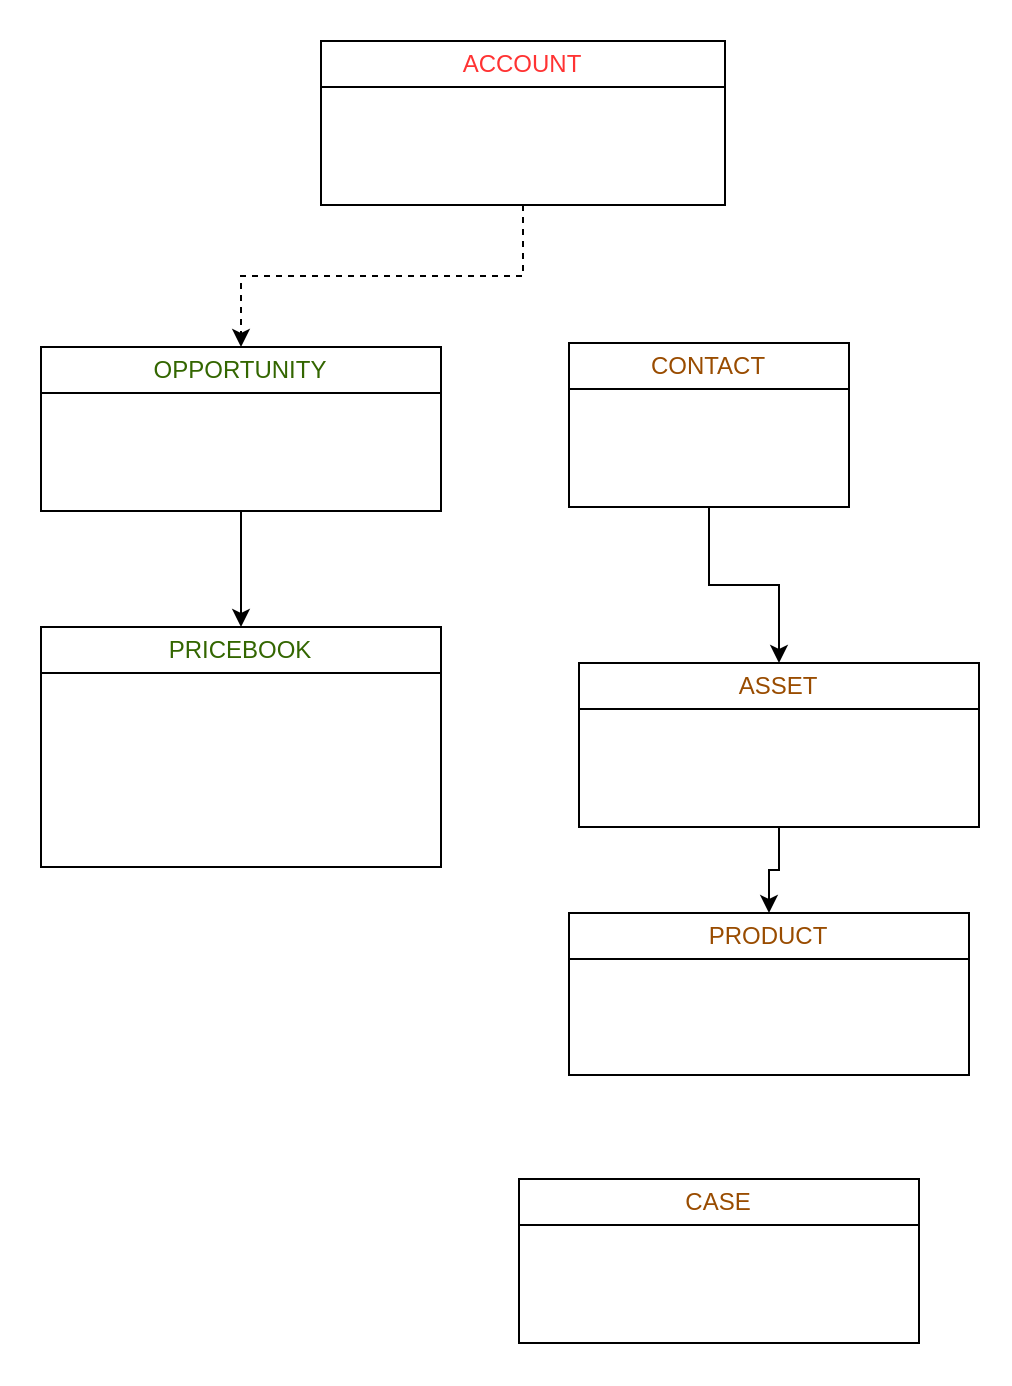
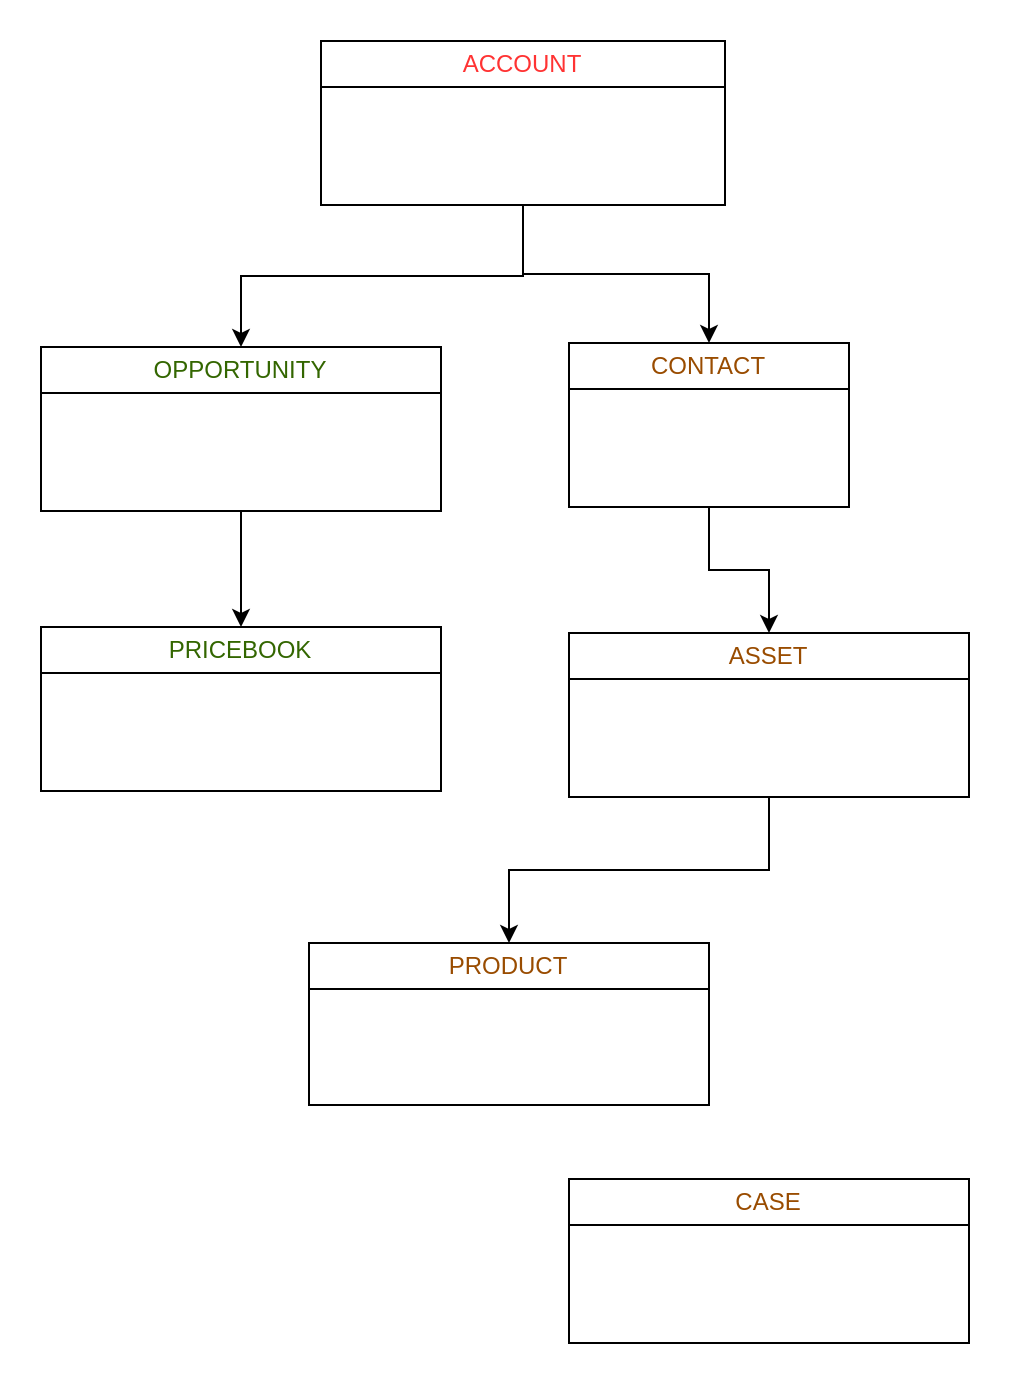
edge "ACCOUNT" -> "CONTACT": added
edge "ACCOUNT" -> "OPPORTUNITY": style dashed -> solid
node "ASSET": moved (779, 745) -> (769, 715)
node "PRICEBOOK": size 400x240 -> 400x164
node "PRODUCT": moved (769, 994) -> (509, 1024)
node "CASE": moved (719, 1261) -> (769, 1261)
